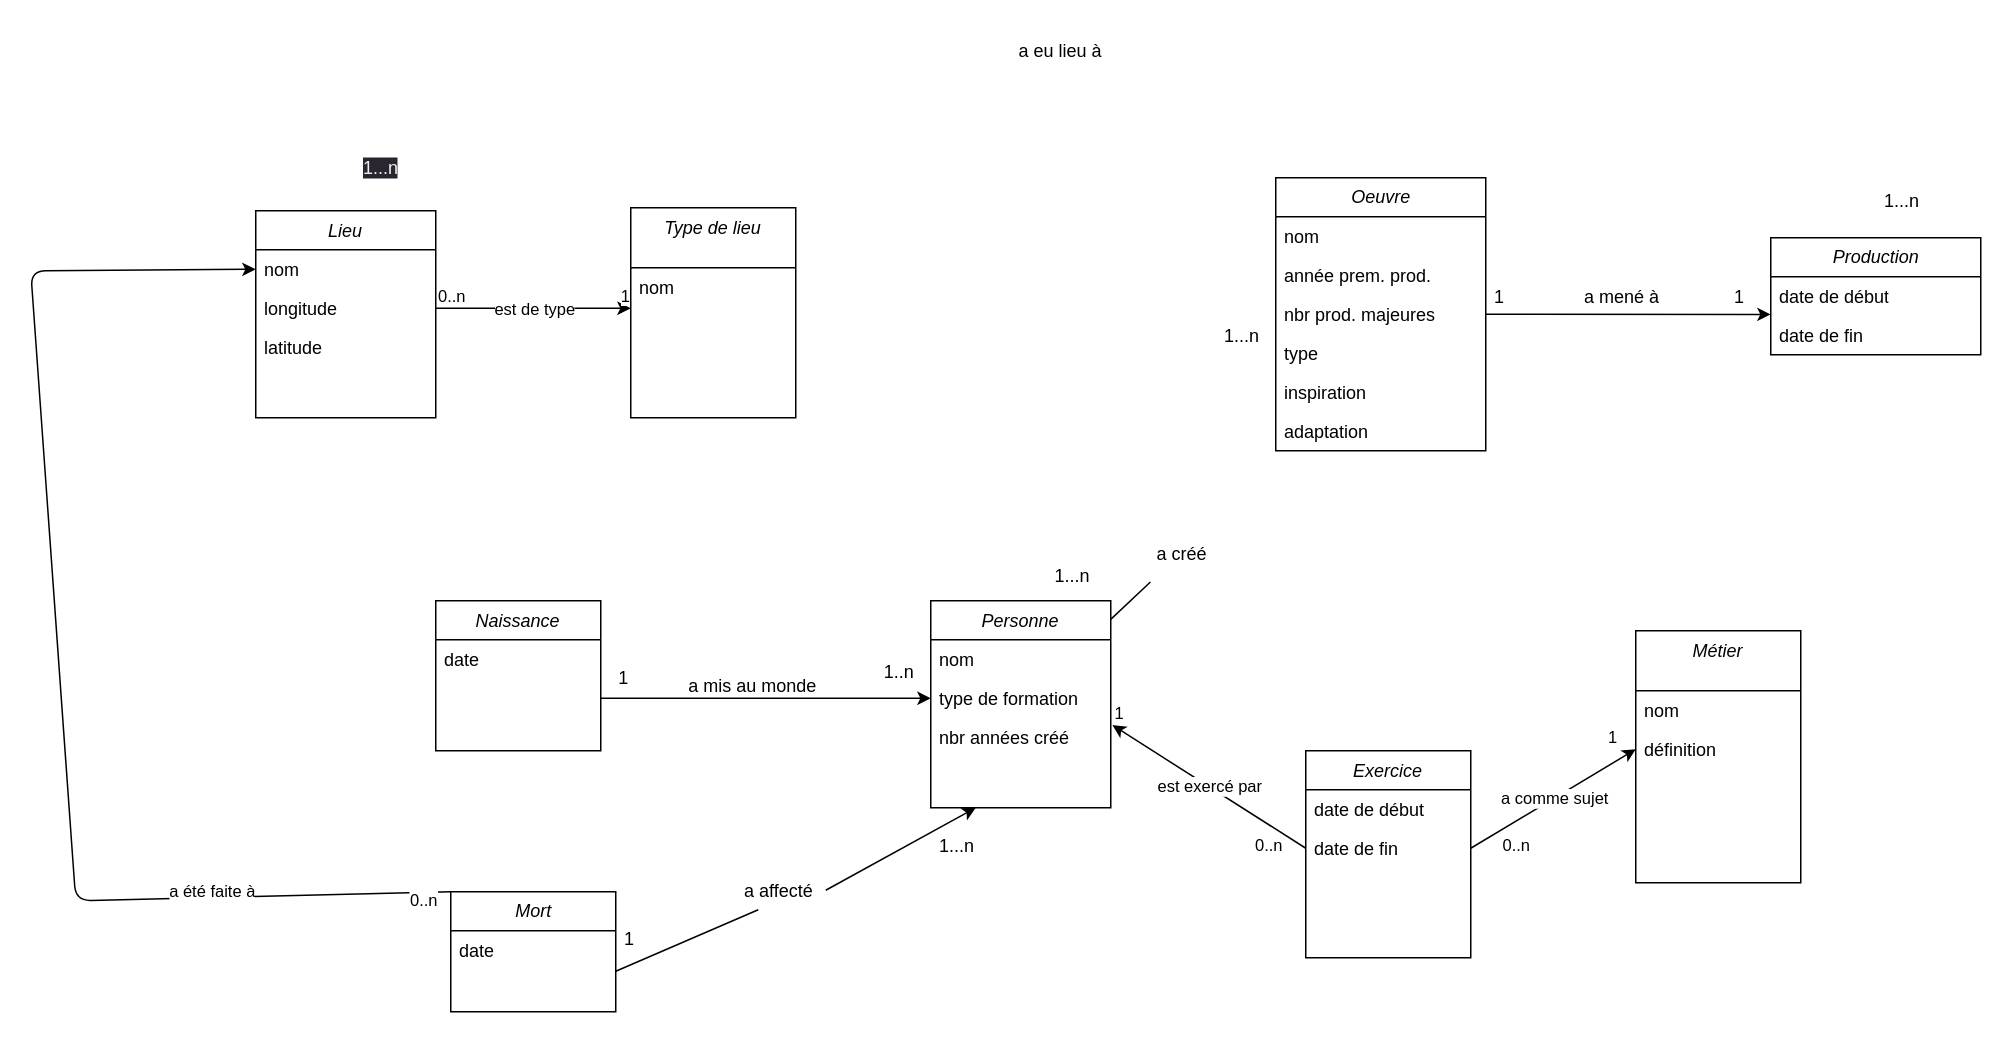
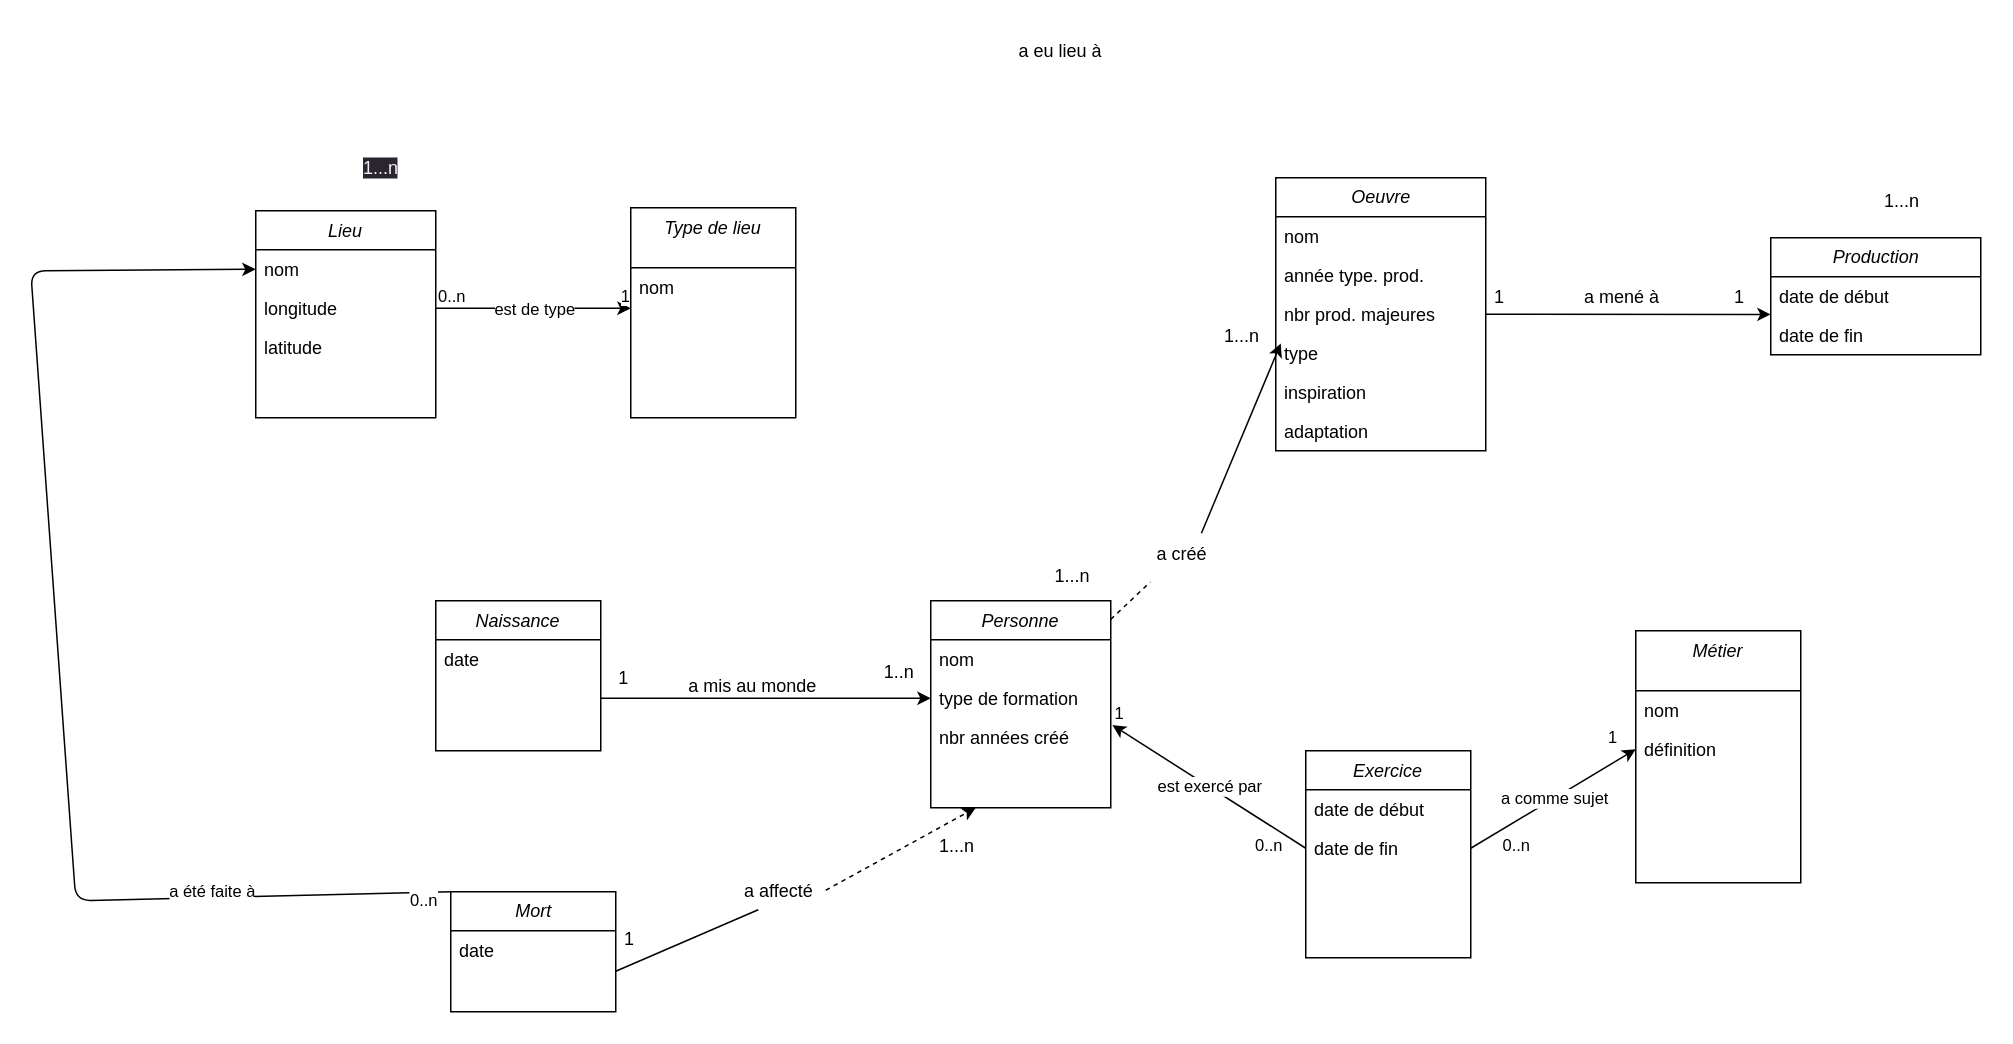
node "année prem. prod.": label "année prem. prod." -> "année type. prod."
edge "a créé" -> "nbr prod. majeures": added
edge "a créé" -- "Personne": style solid -> dashed
edge "a affecté" -> "Personne": style solid -> dashed
